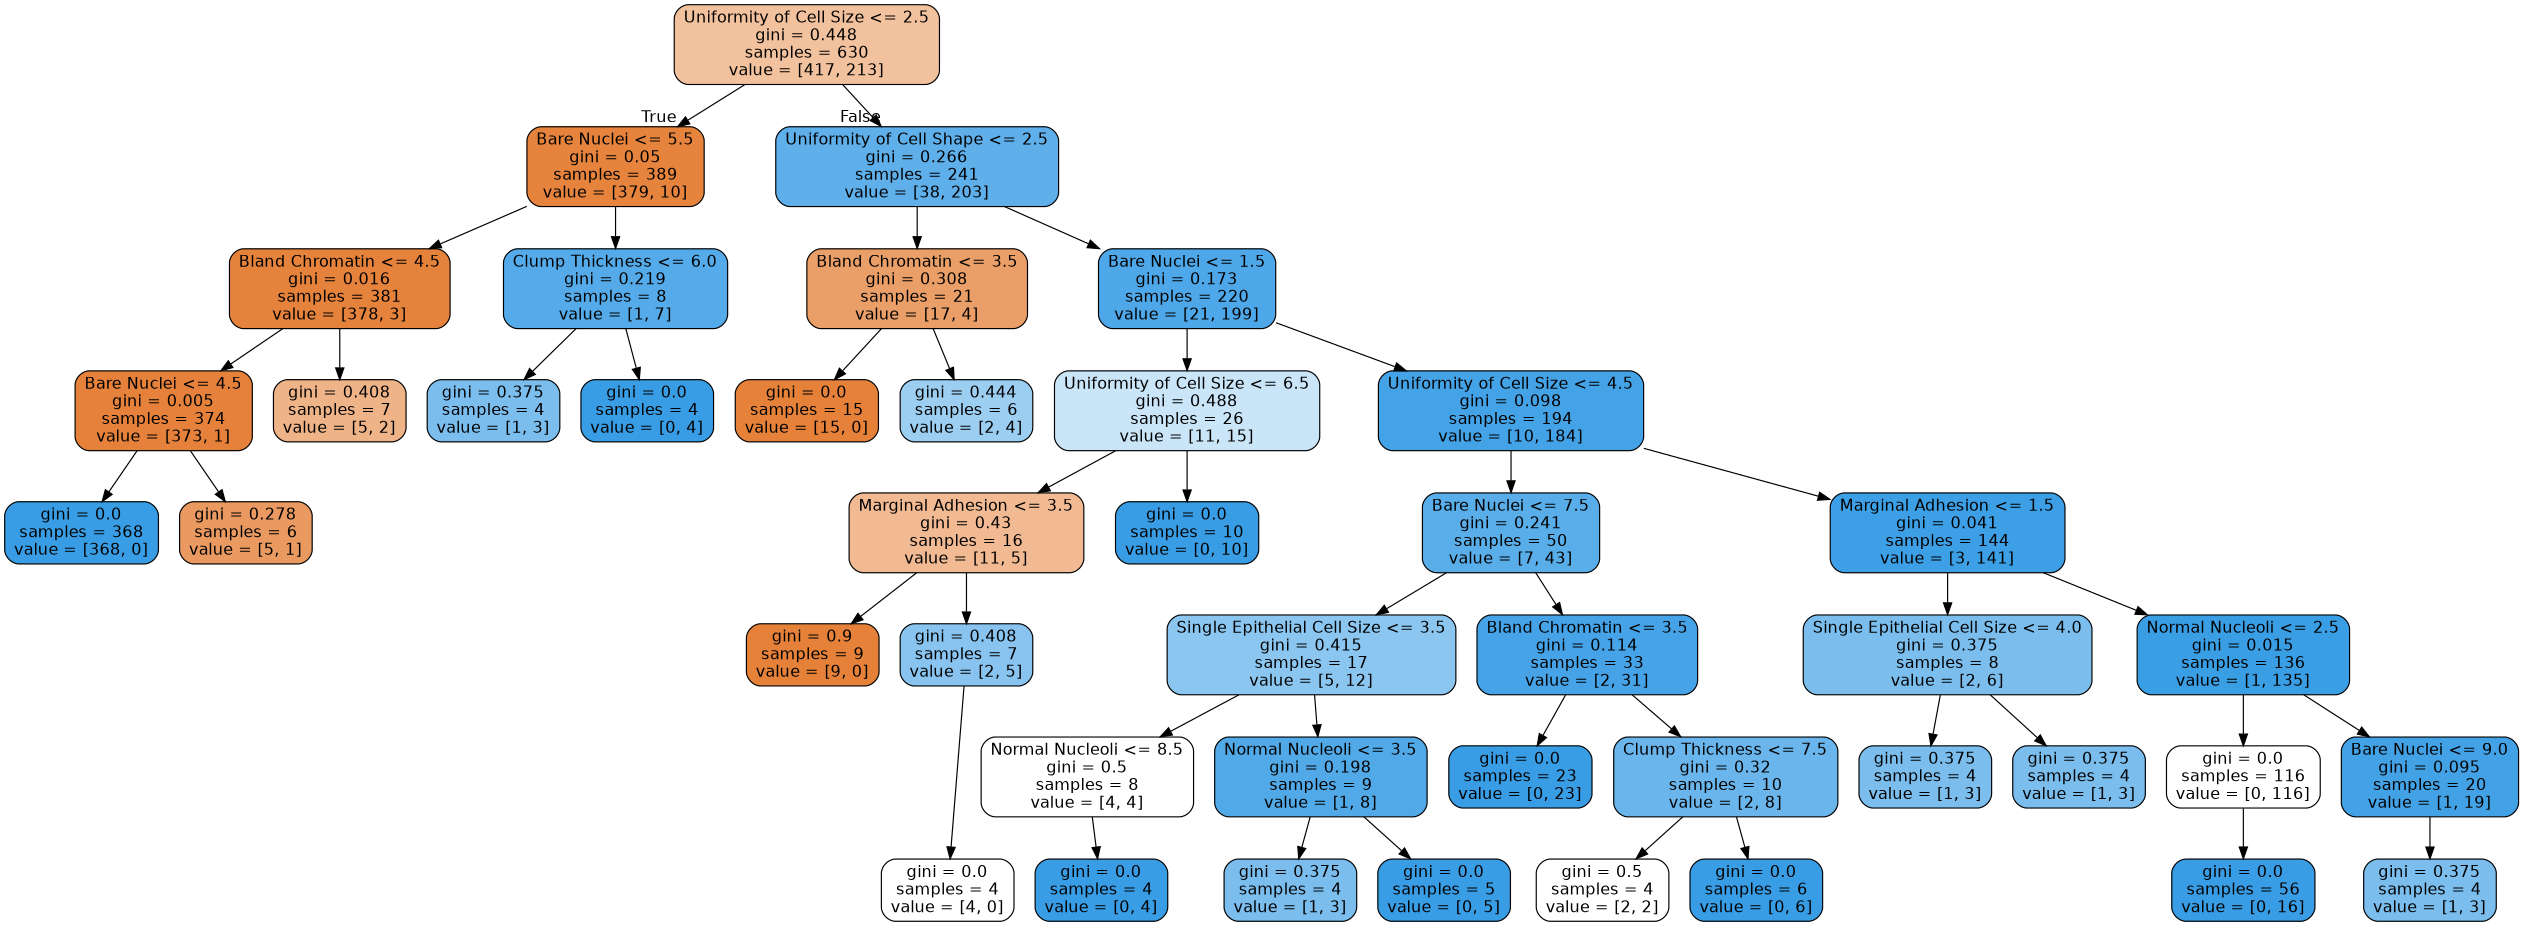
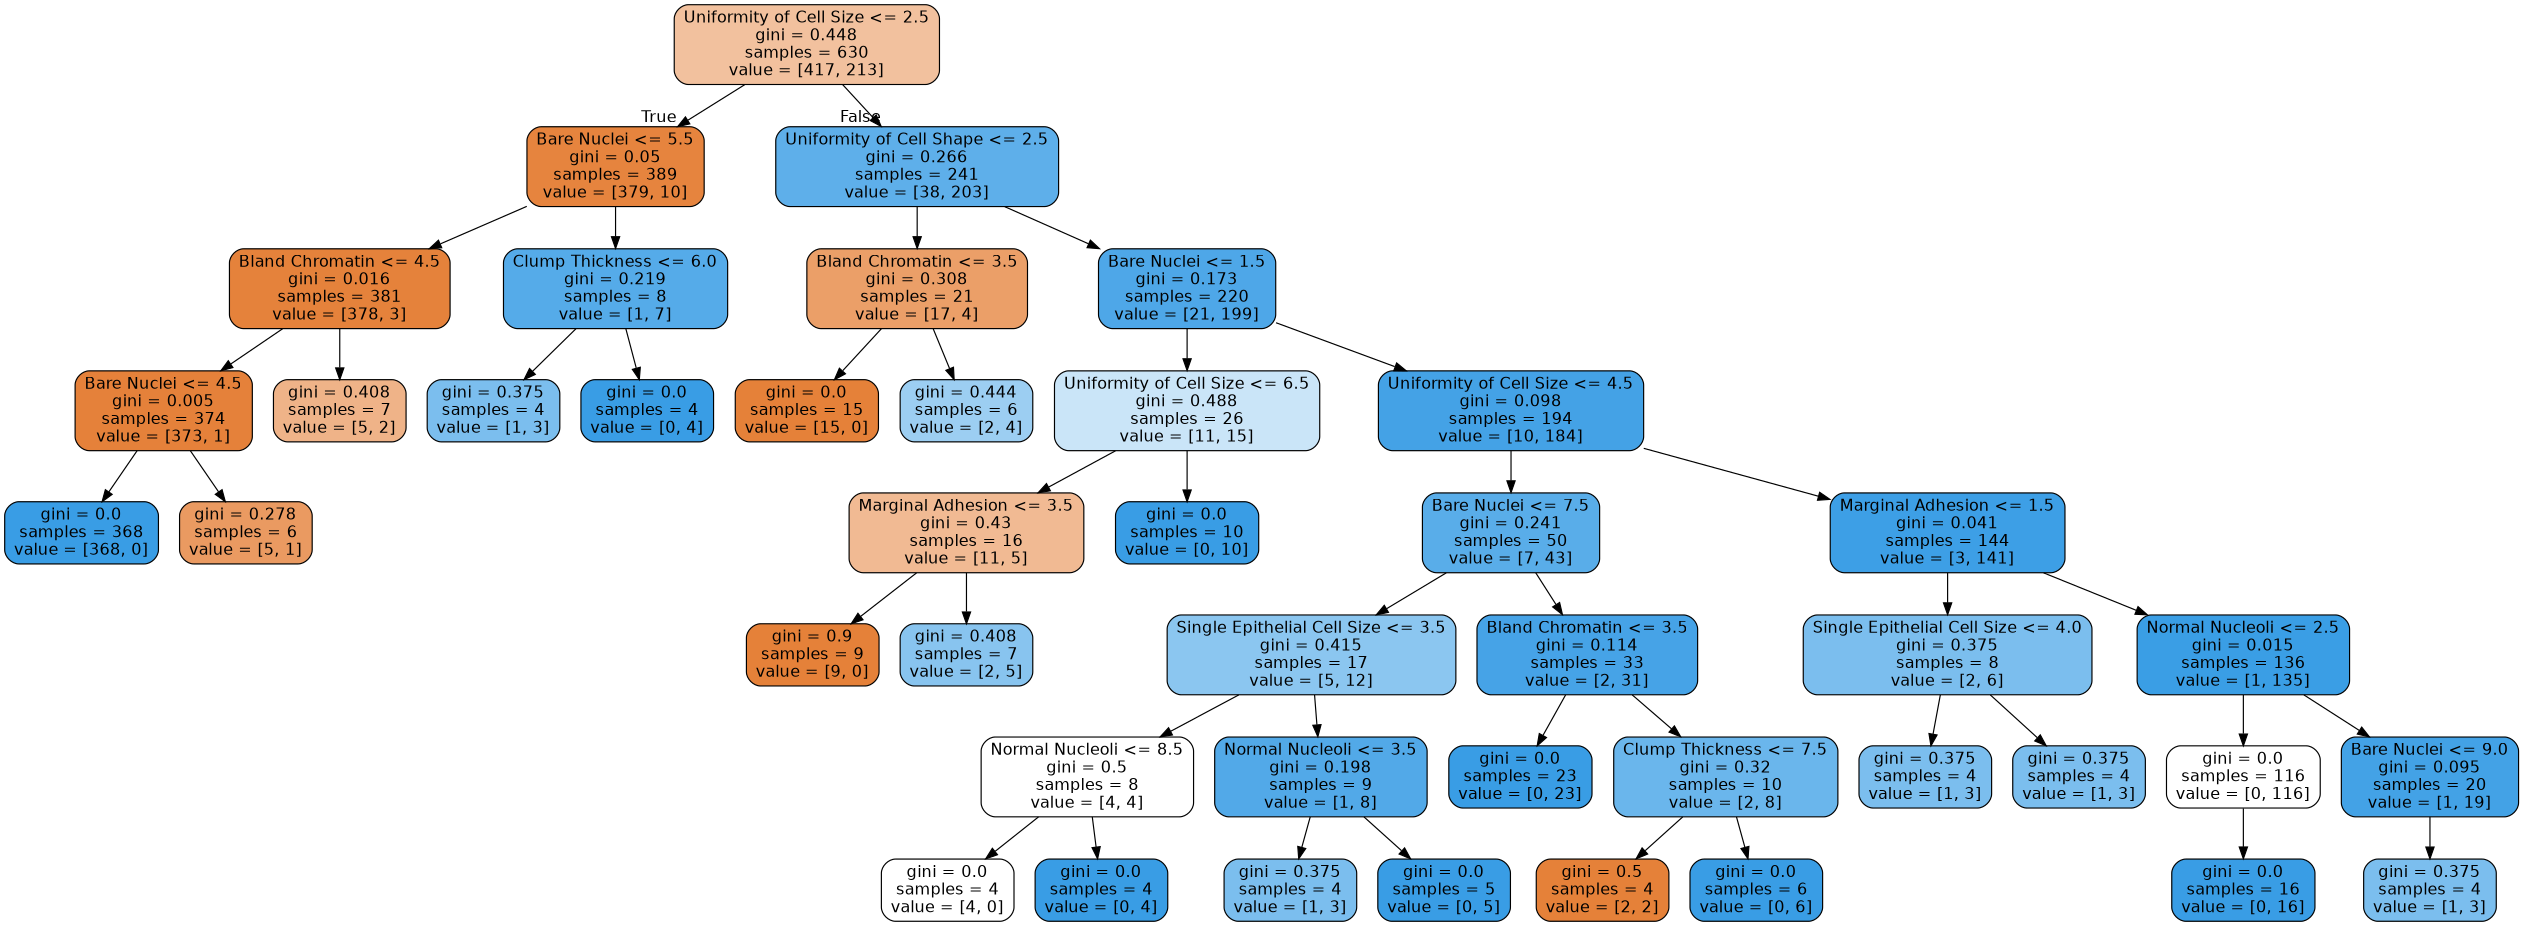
edge "gini = 0.408 samples = 7 value = [2, 5]" -> "gini = 0.0 samples = 4 value = [4, 0]": now "Normal Nucleoli <= 8.5 gini = 0.5 samples = 8 value = [4, 4]" -> "gini = 0.0 samples = 4 value = [4, 0]"
node "gini = 0.5 samples = 4 value = [2, 2]": fillcolor #ffffff -> #e58139
node "gini = 0.0 samples = 56 value = [0, 16]": label "gini = 0.0 samples = 56 value = [0, 16]" -> "gini = 0.0 samples = 16 value = [0, 16]"
